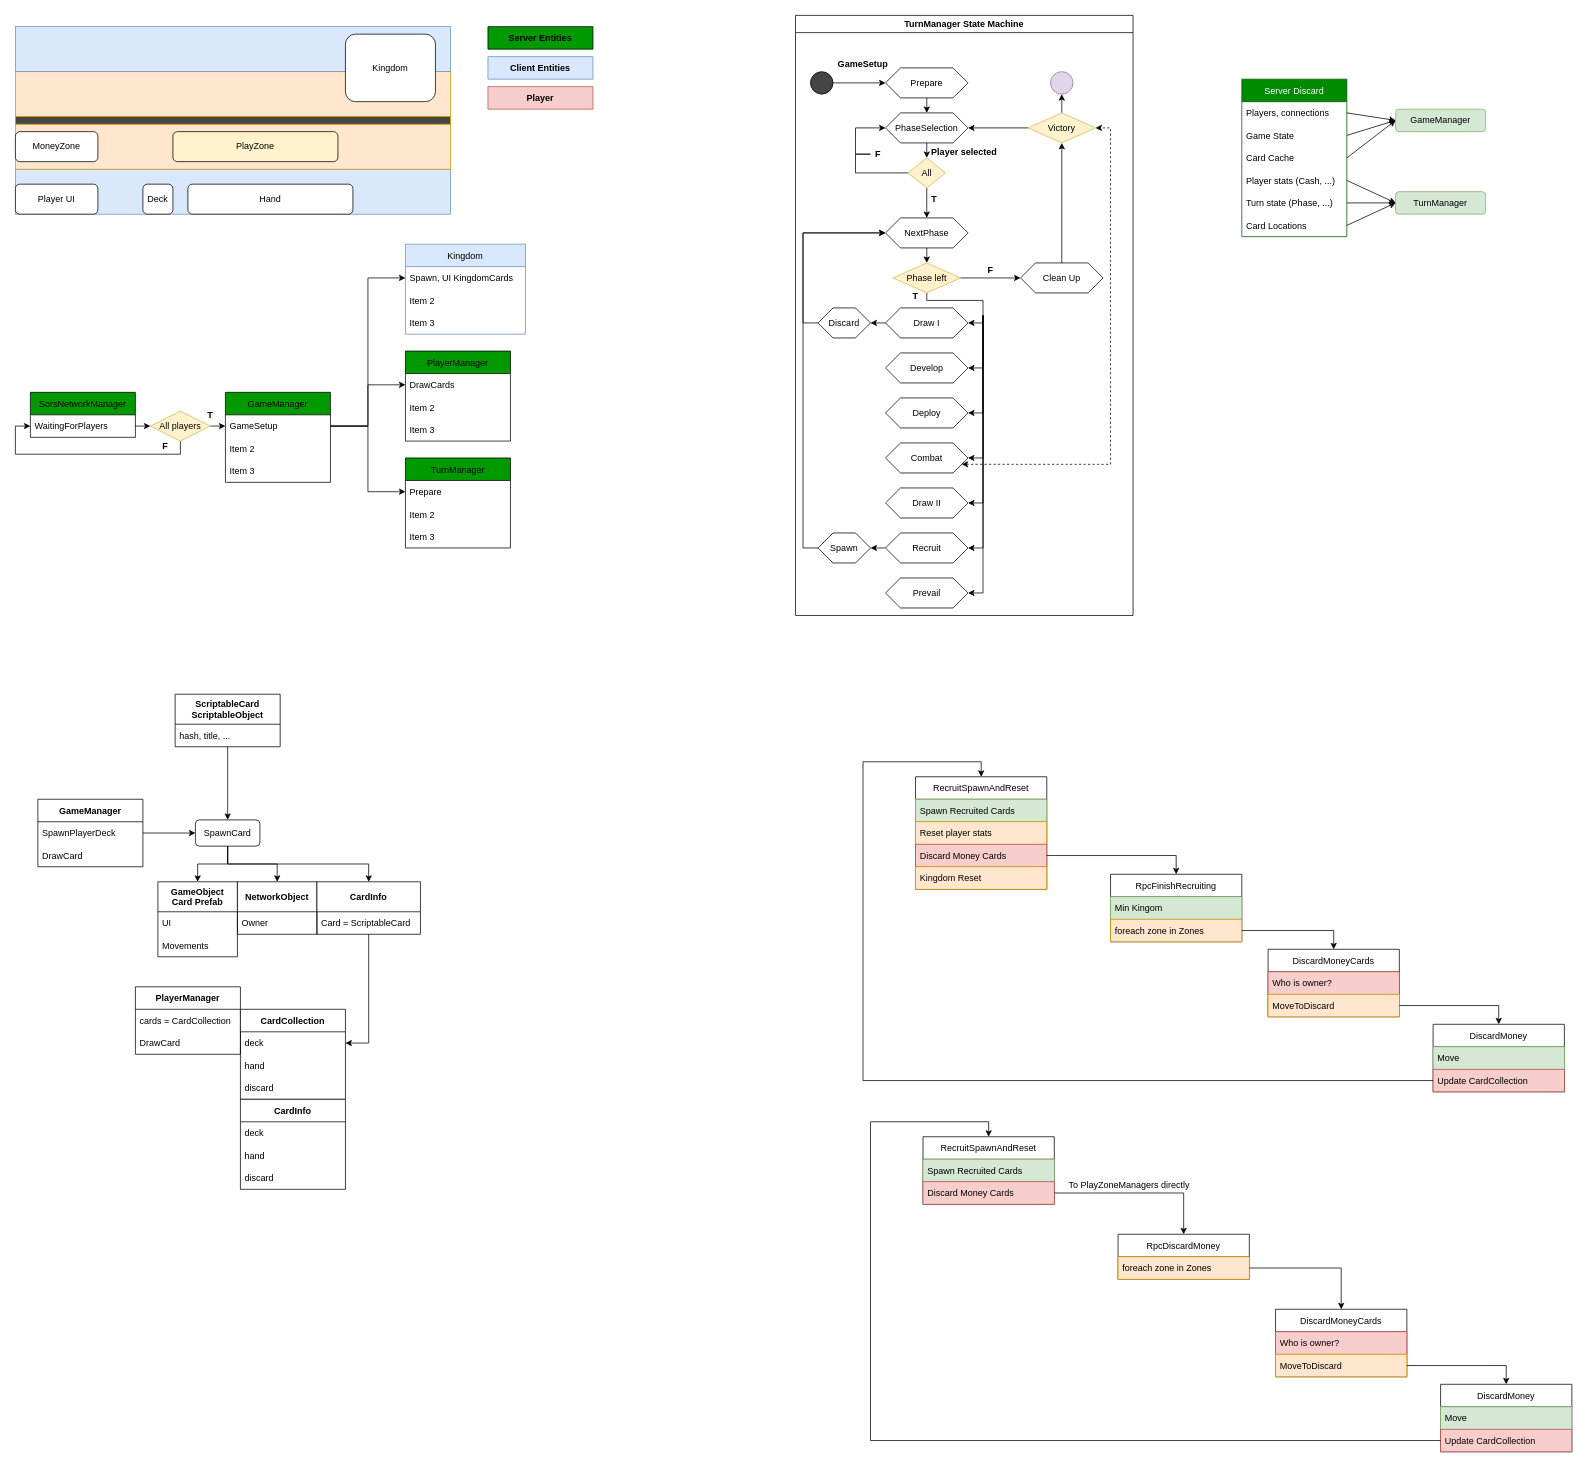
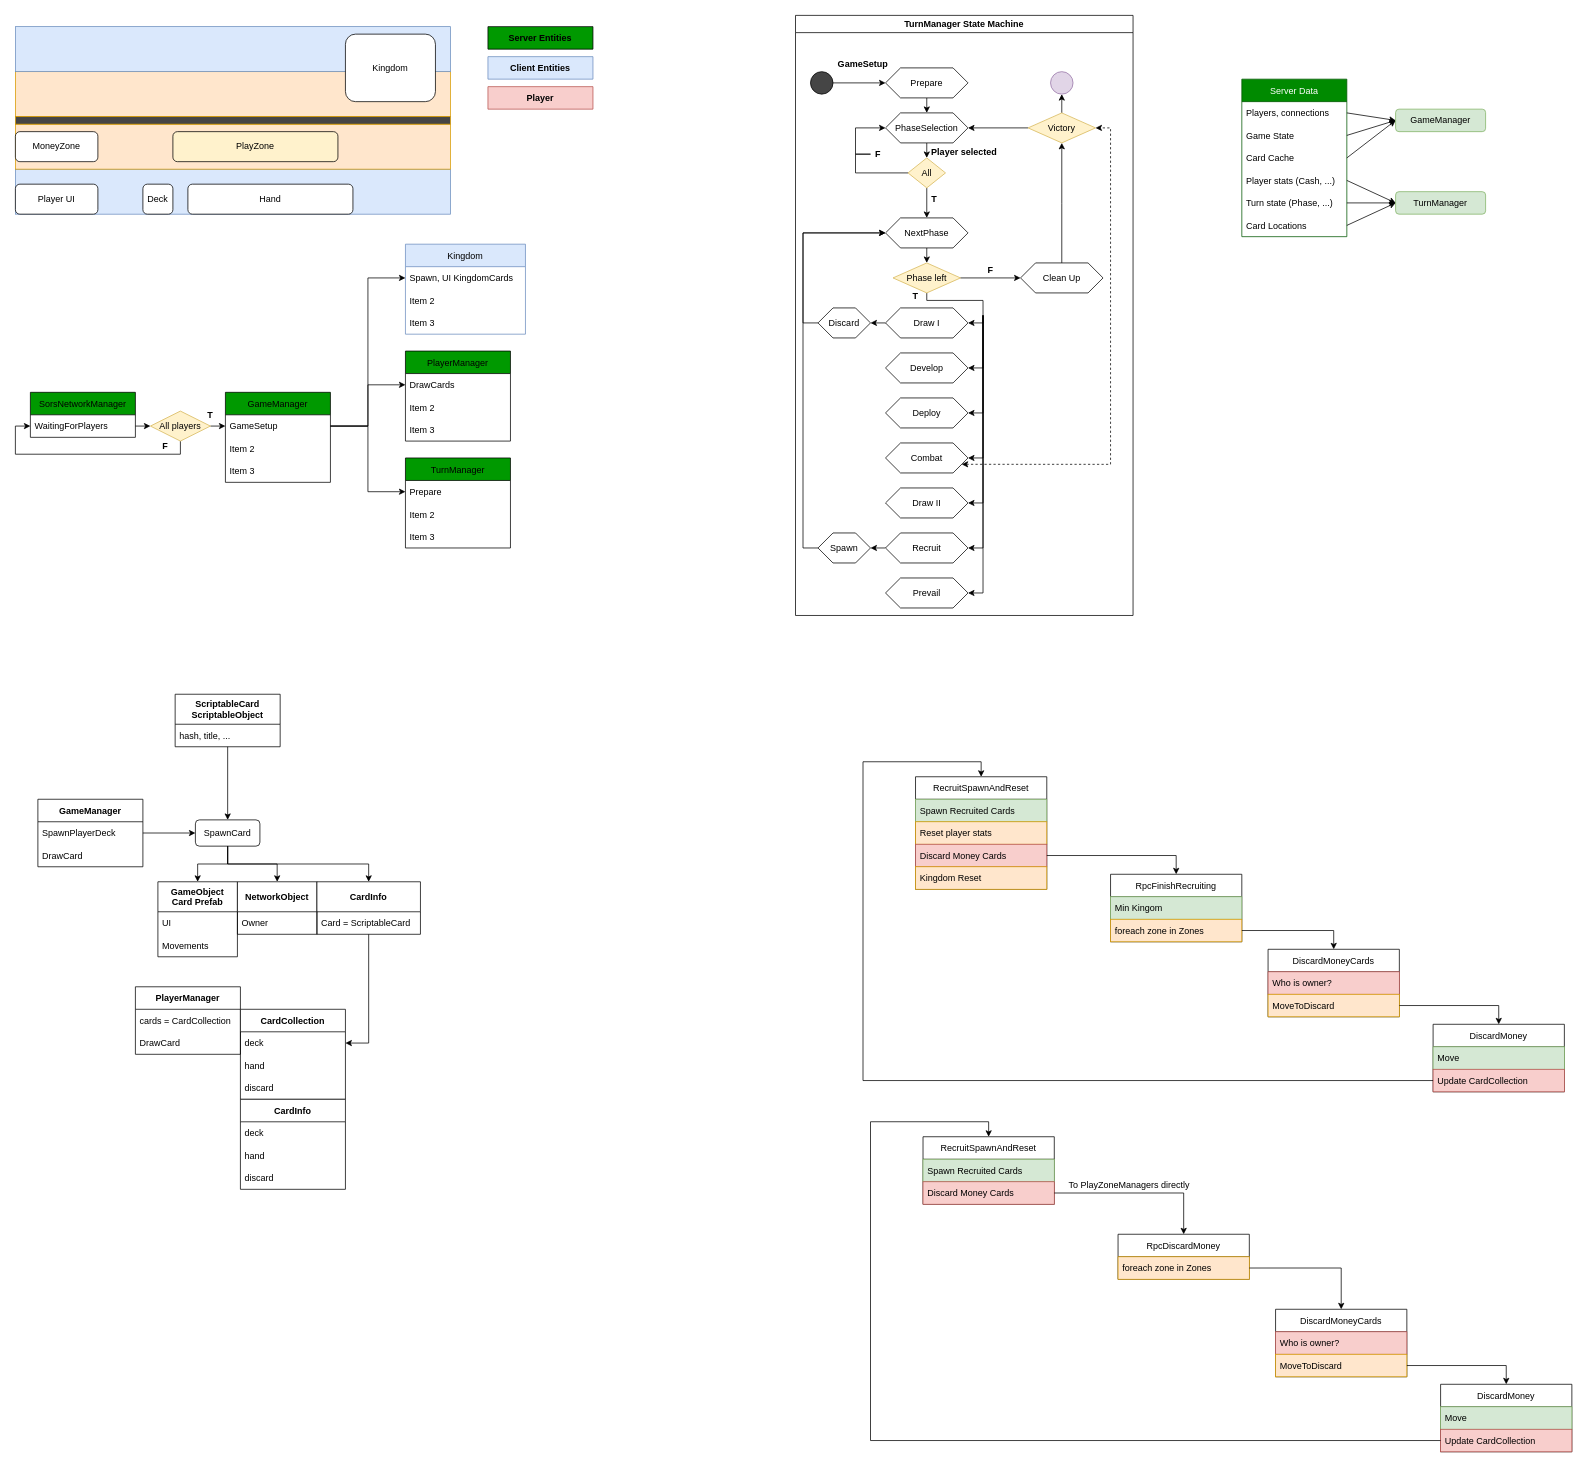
node "Server Discard": label "Server Discard" -> "Server Data"
